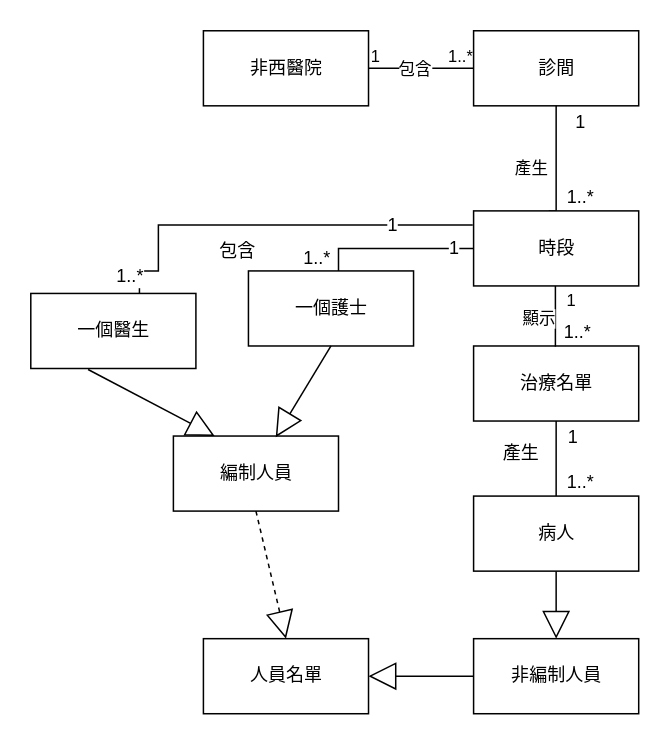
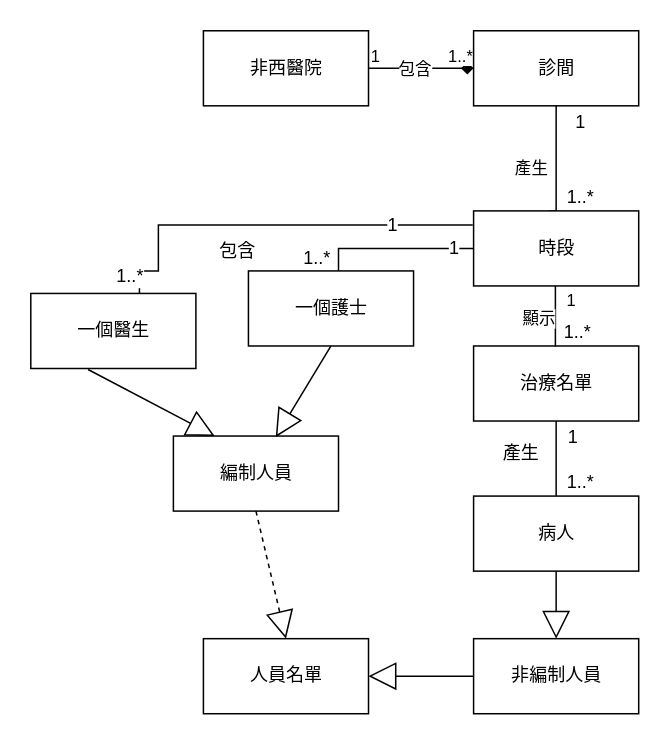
edge "非西醫院" -- "診間": arrowhead none -> diamond
